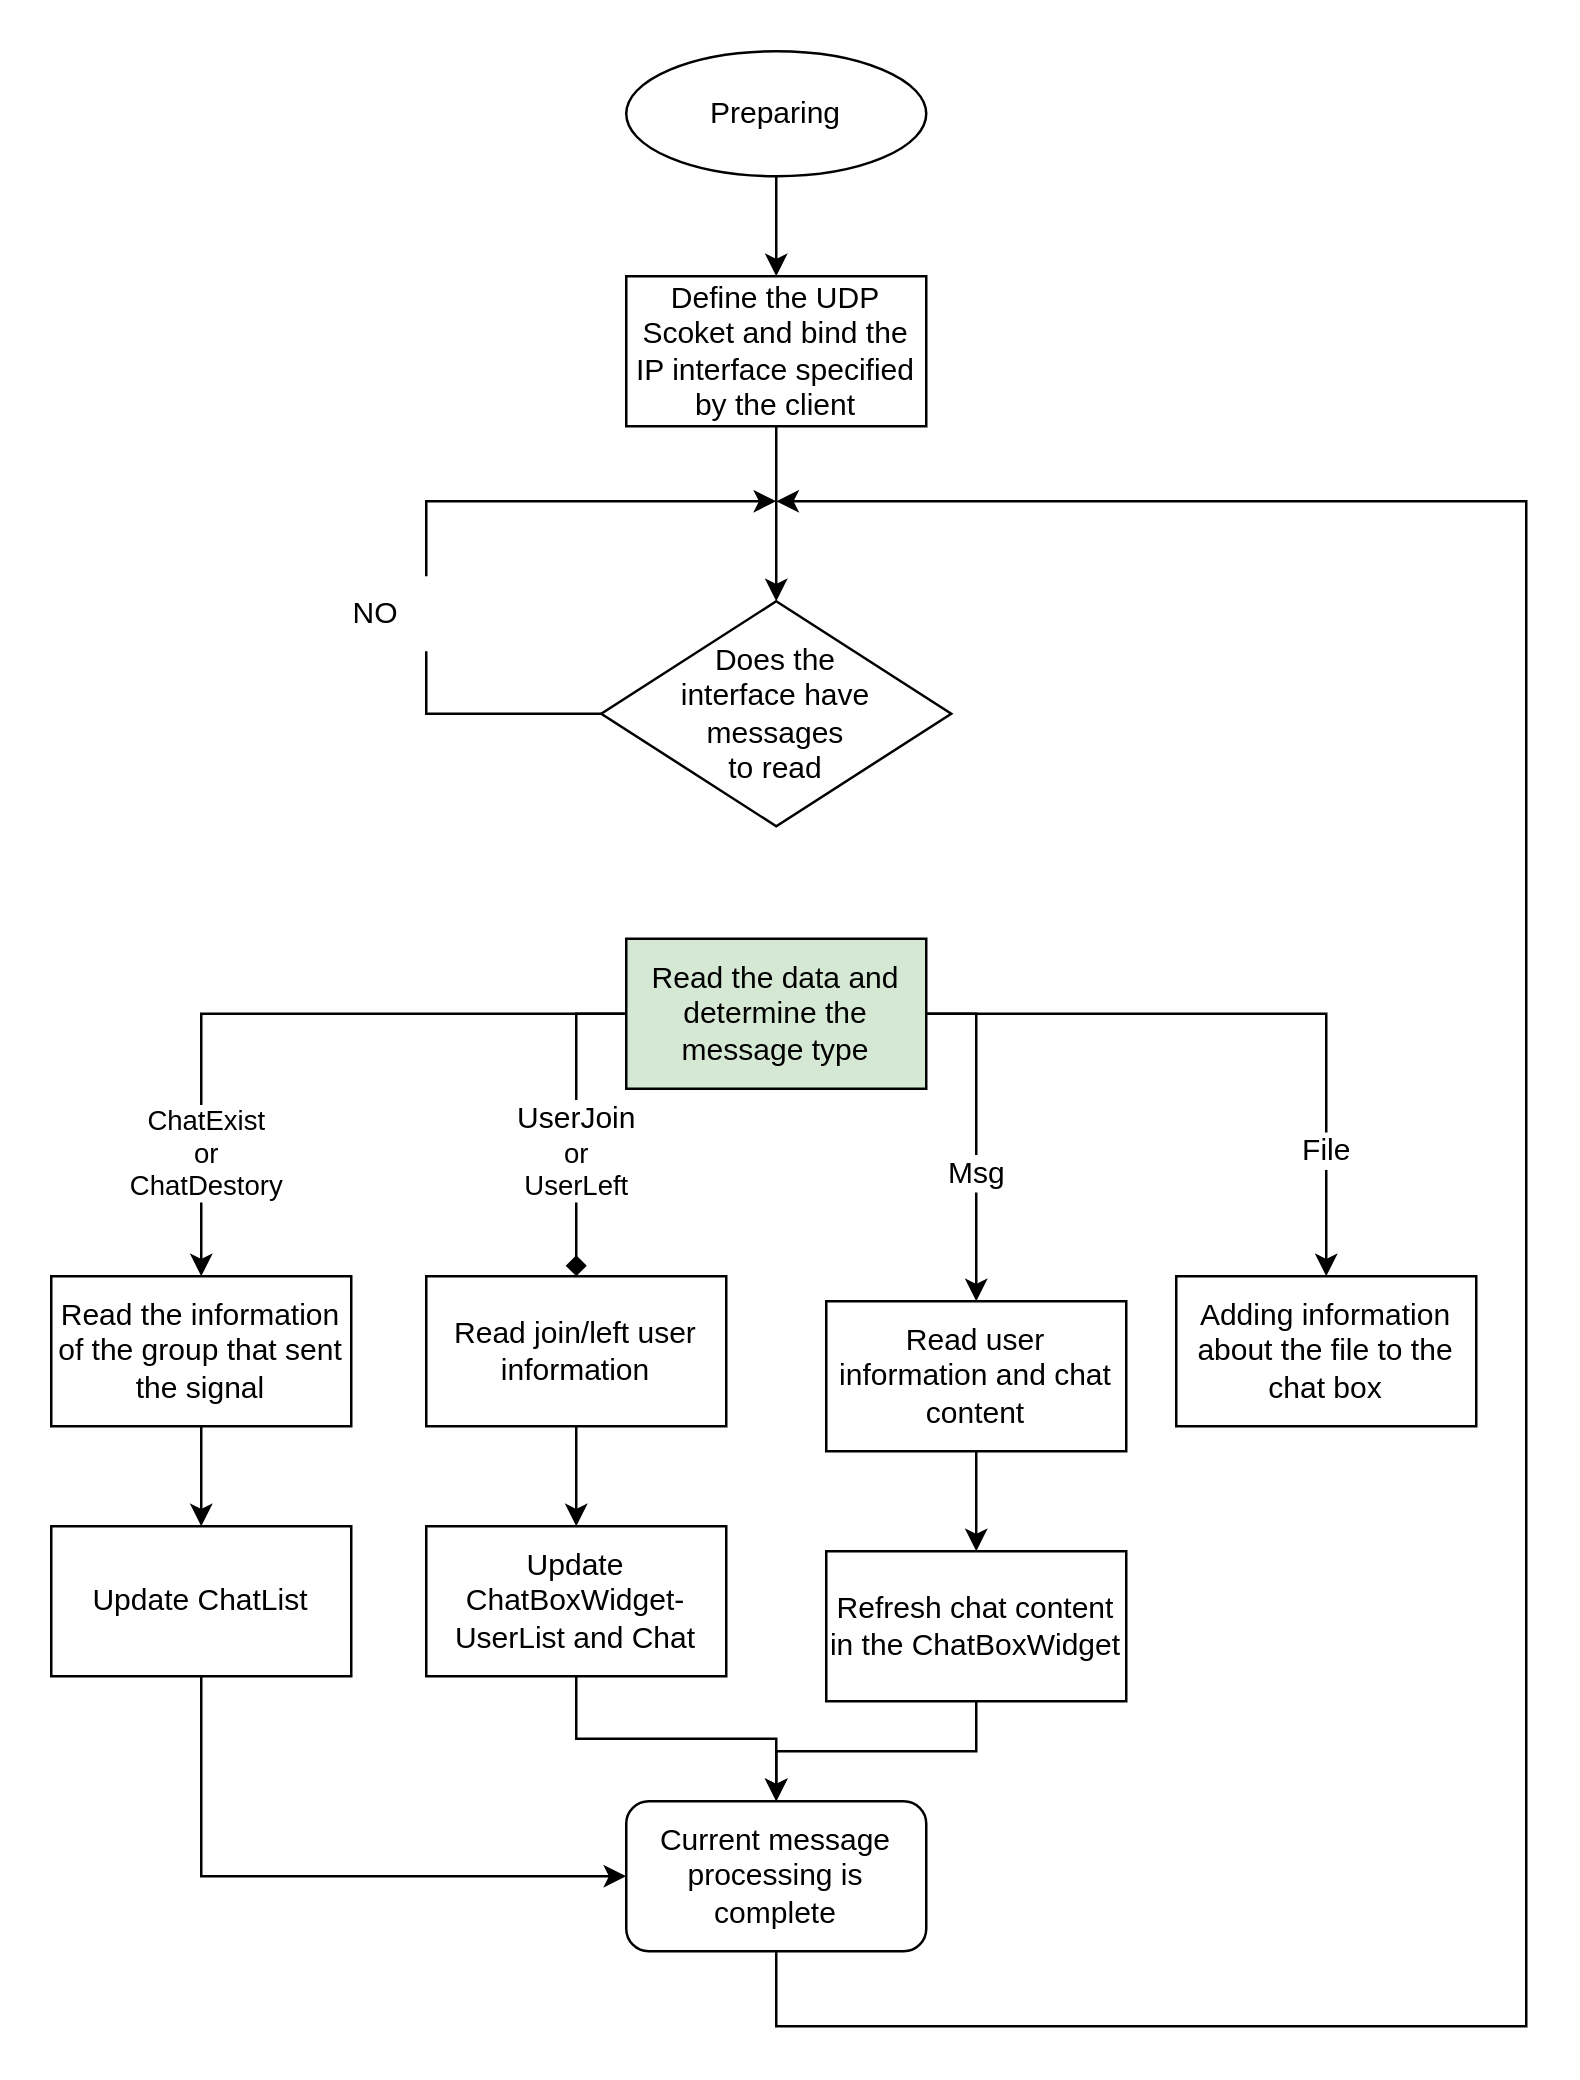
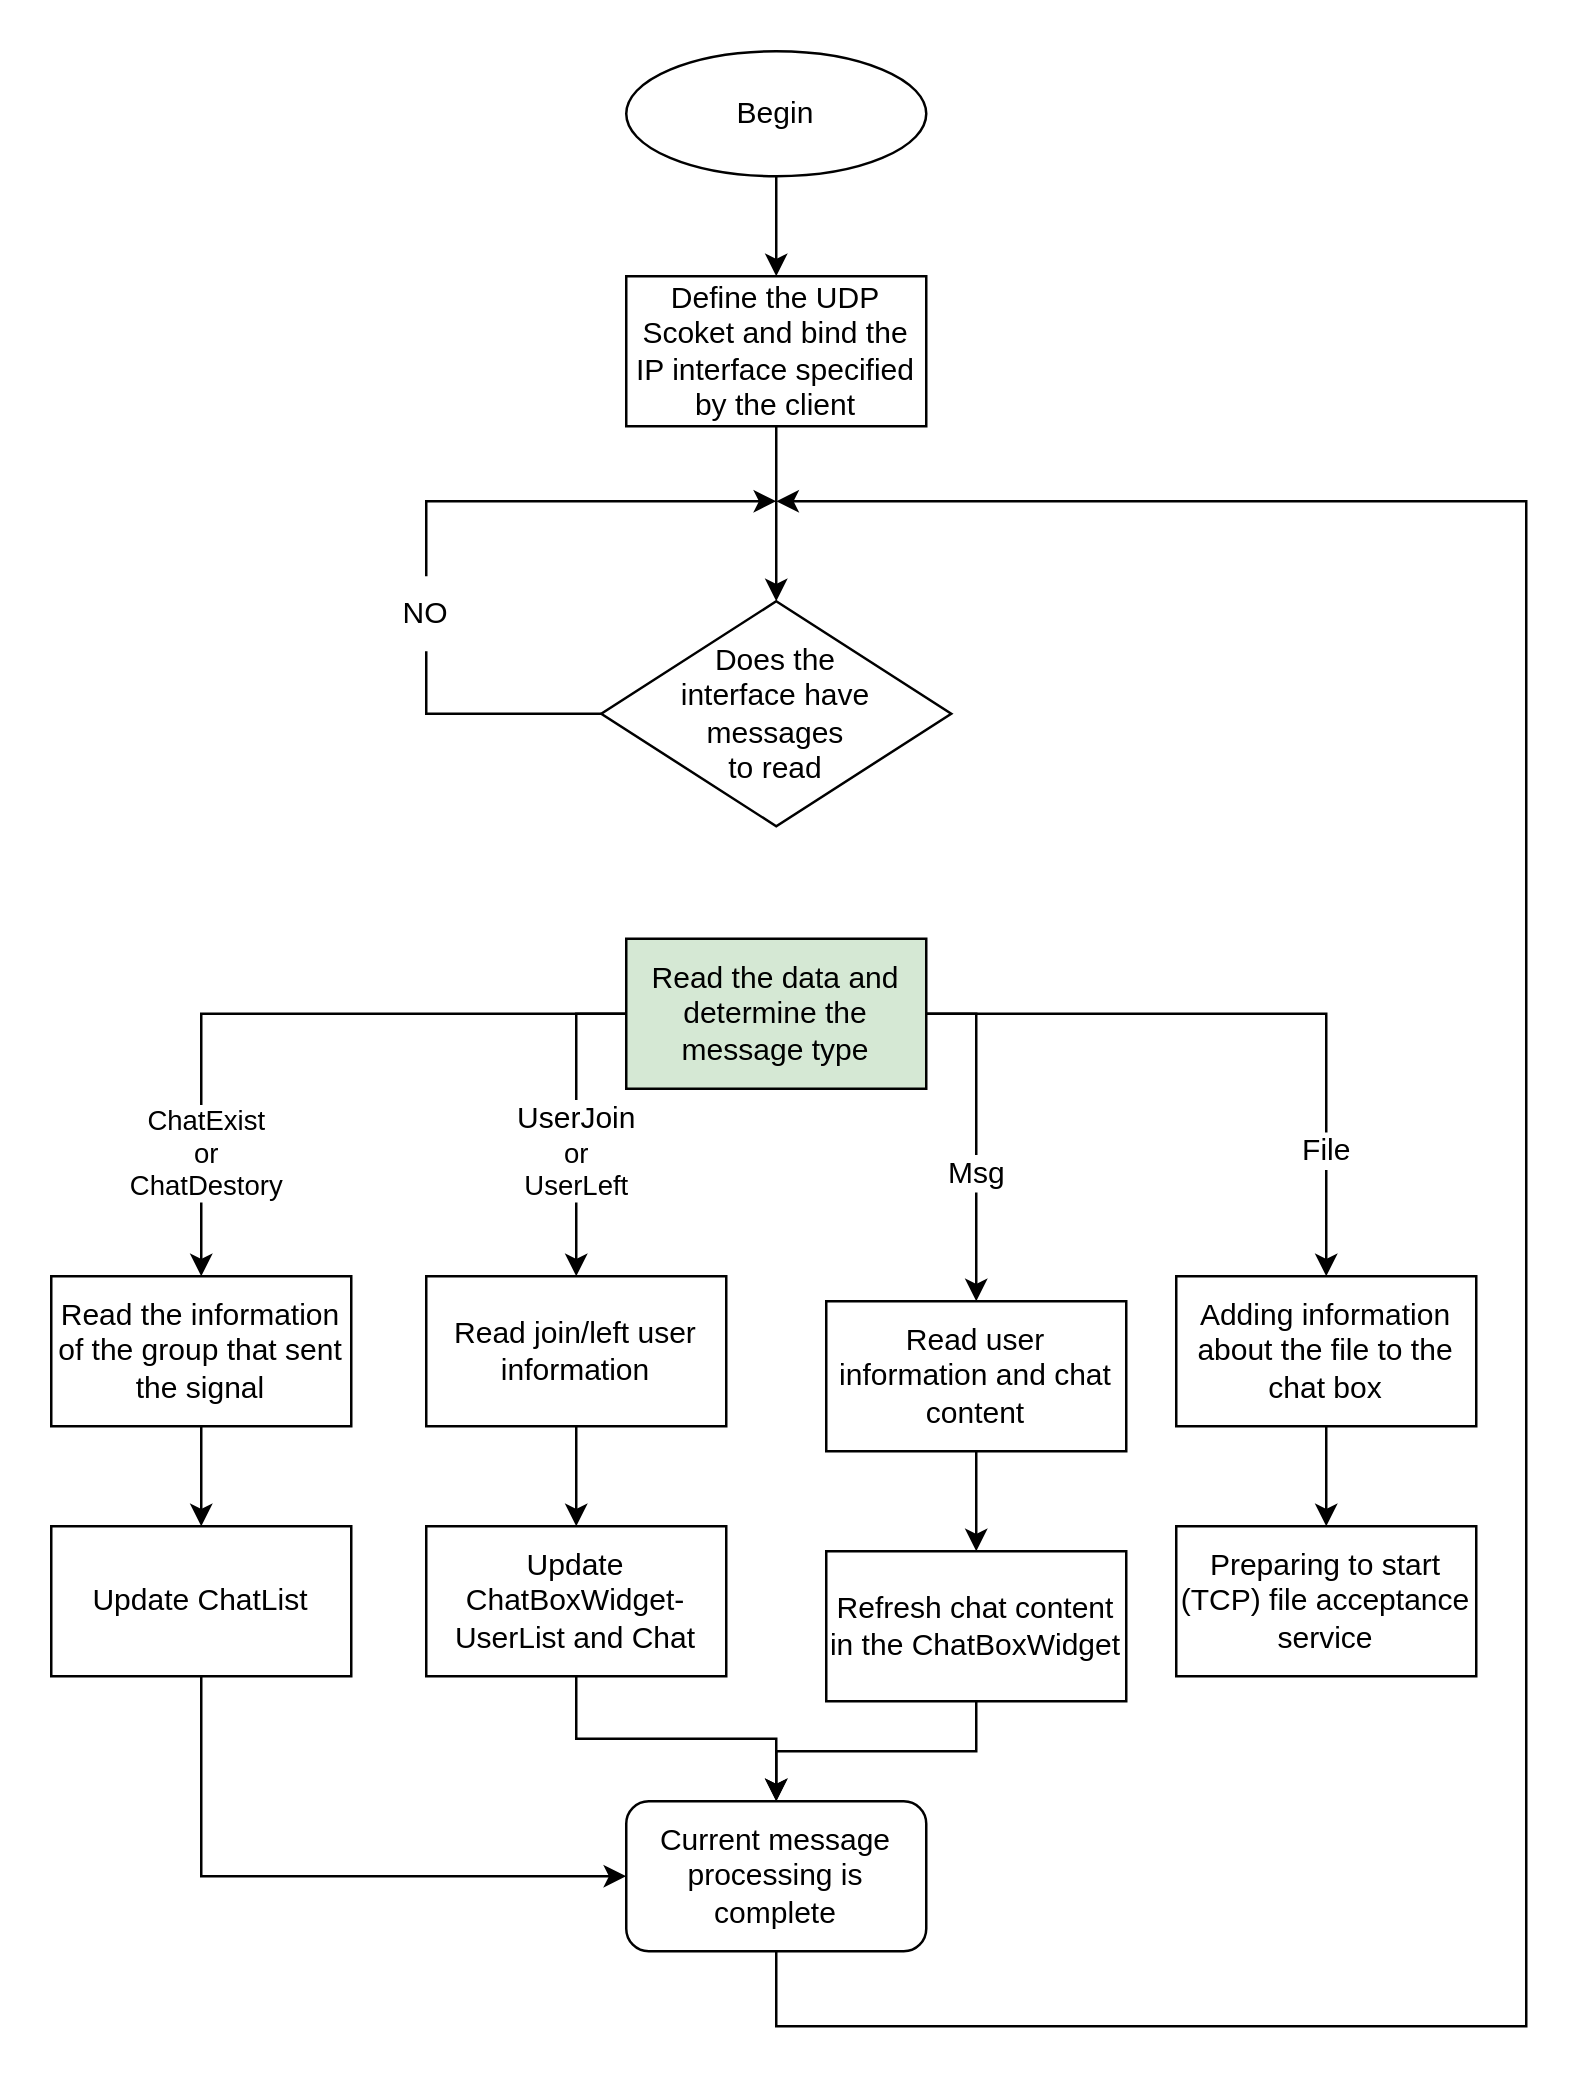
node "Preparing": label "Preparing" -> "Begin"
node "NO": moved (376, 614) -> (426, 614)
edge "Read the data and determine the message type" -> "Read join/left user information": arrowhead diamond -> classic
edge "Adding information about the file to the chat box" -> "Preparing to start (TCP) file acceptance service": added
node "Preparing to start (TCP) file acceptance service": added
